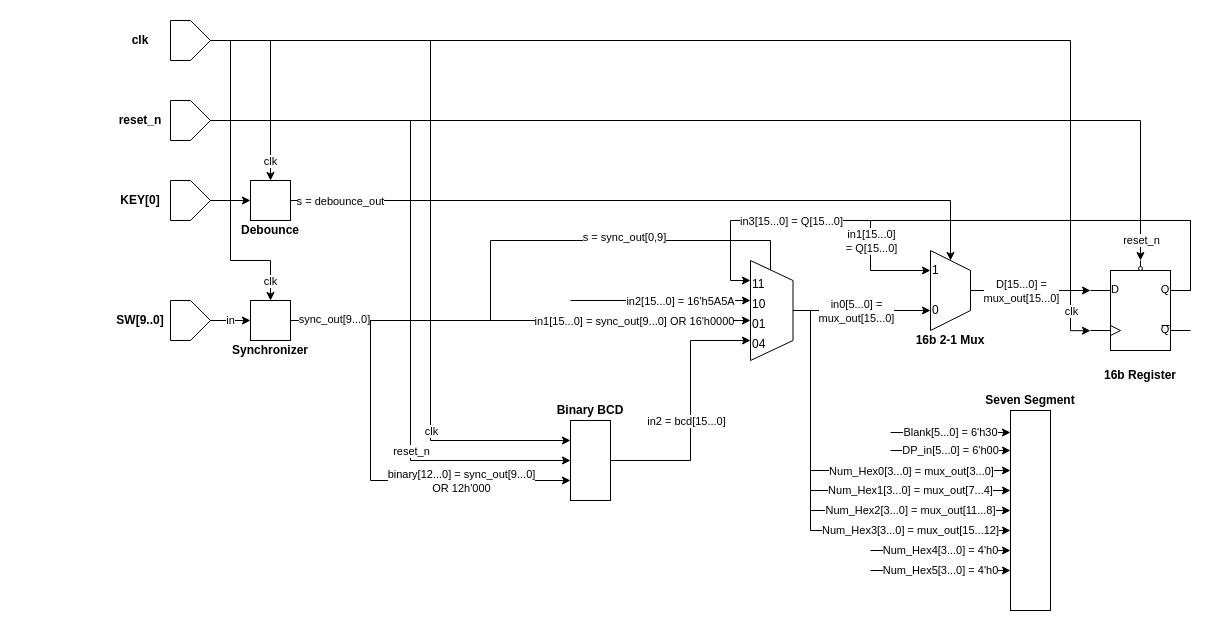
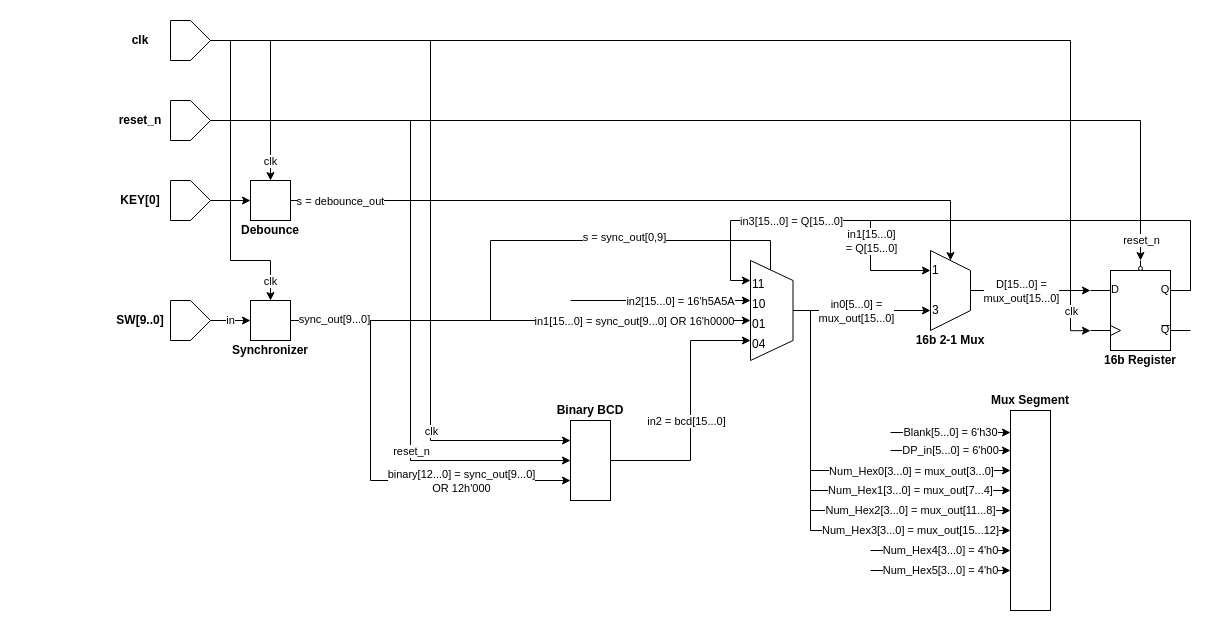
node "0": label "0" -> "3"
node "16b Register": moved (1141, 376) -> (1141, 361)
node "Seven Segment": label "Seven Segment" -> "Mux Segment"
